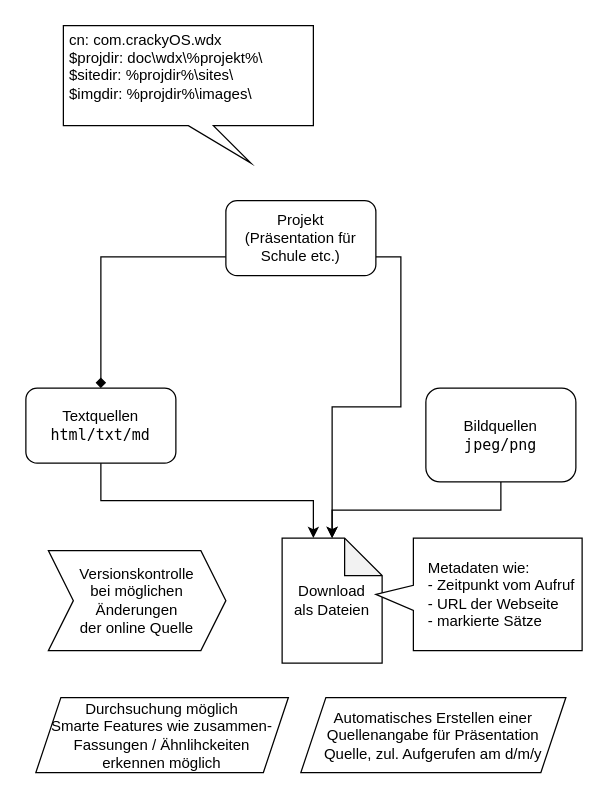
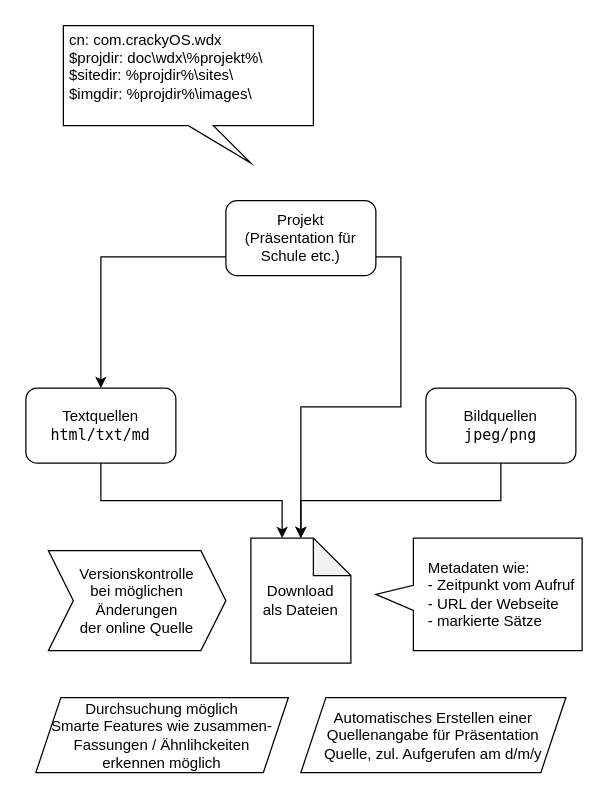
edge "Projekt (Präsentation für Schule etc.)" -> "Textquellen html/txt/md": arrowhead diamond -> classic
node "Bildquellen jpeg/png": size 150x94 -> 150x75
node "Download als Dateien": moved (332, 601) -> (301, 601)
